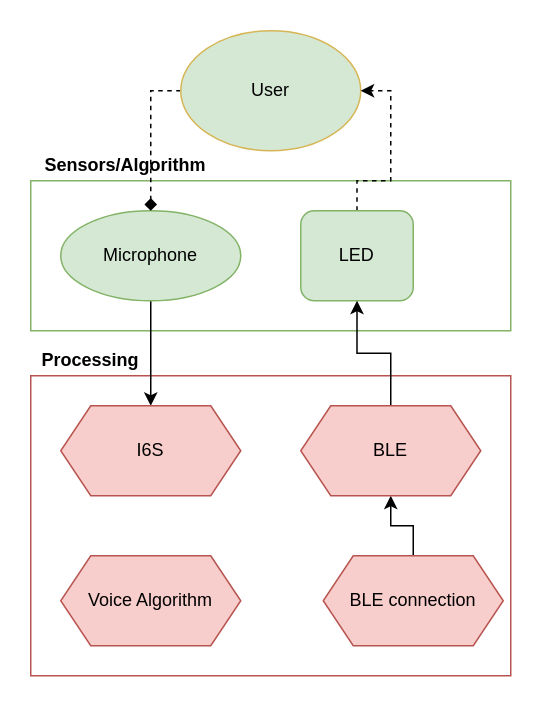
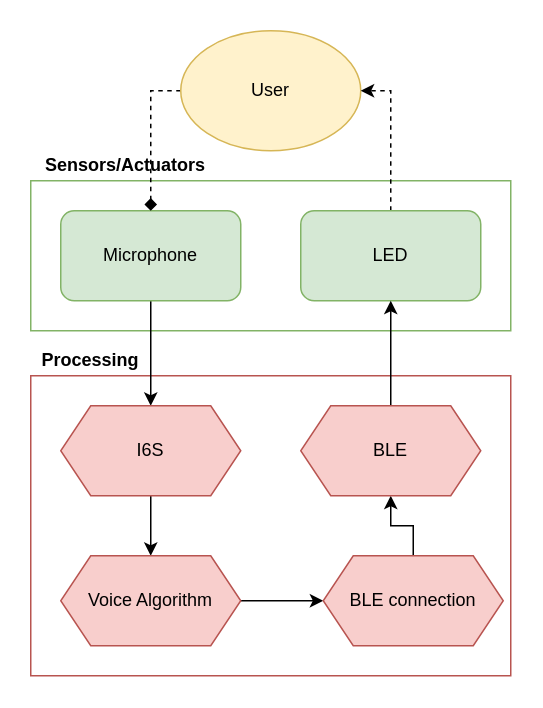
node "User": fillcolor #d5e8d4 -> #fff2cc
node "Sensors/Algorithm": label "Sensors/Algorithm" -> "Sensors/Actuators"
node "Microphone": shape ellipse -> rounded rectangle
node "LED": size 113x90 -> 180x90
edge "I6S" -> "Voice Algorithm": added
edge "Voice Algorithm" -> "BLE connection": added
